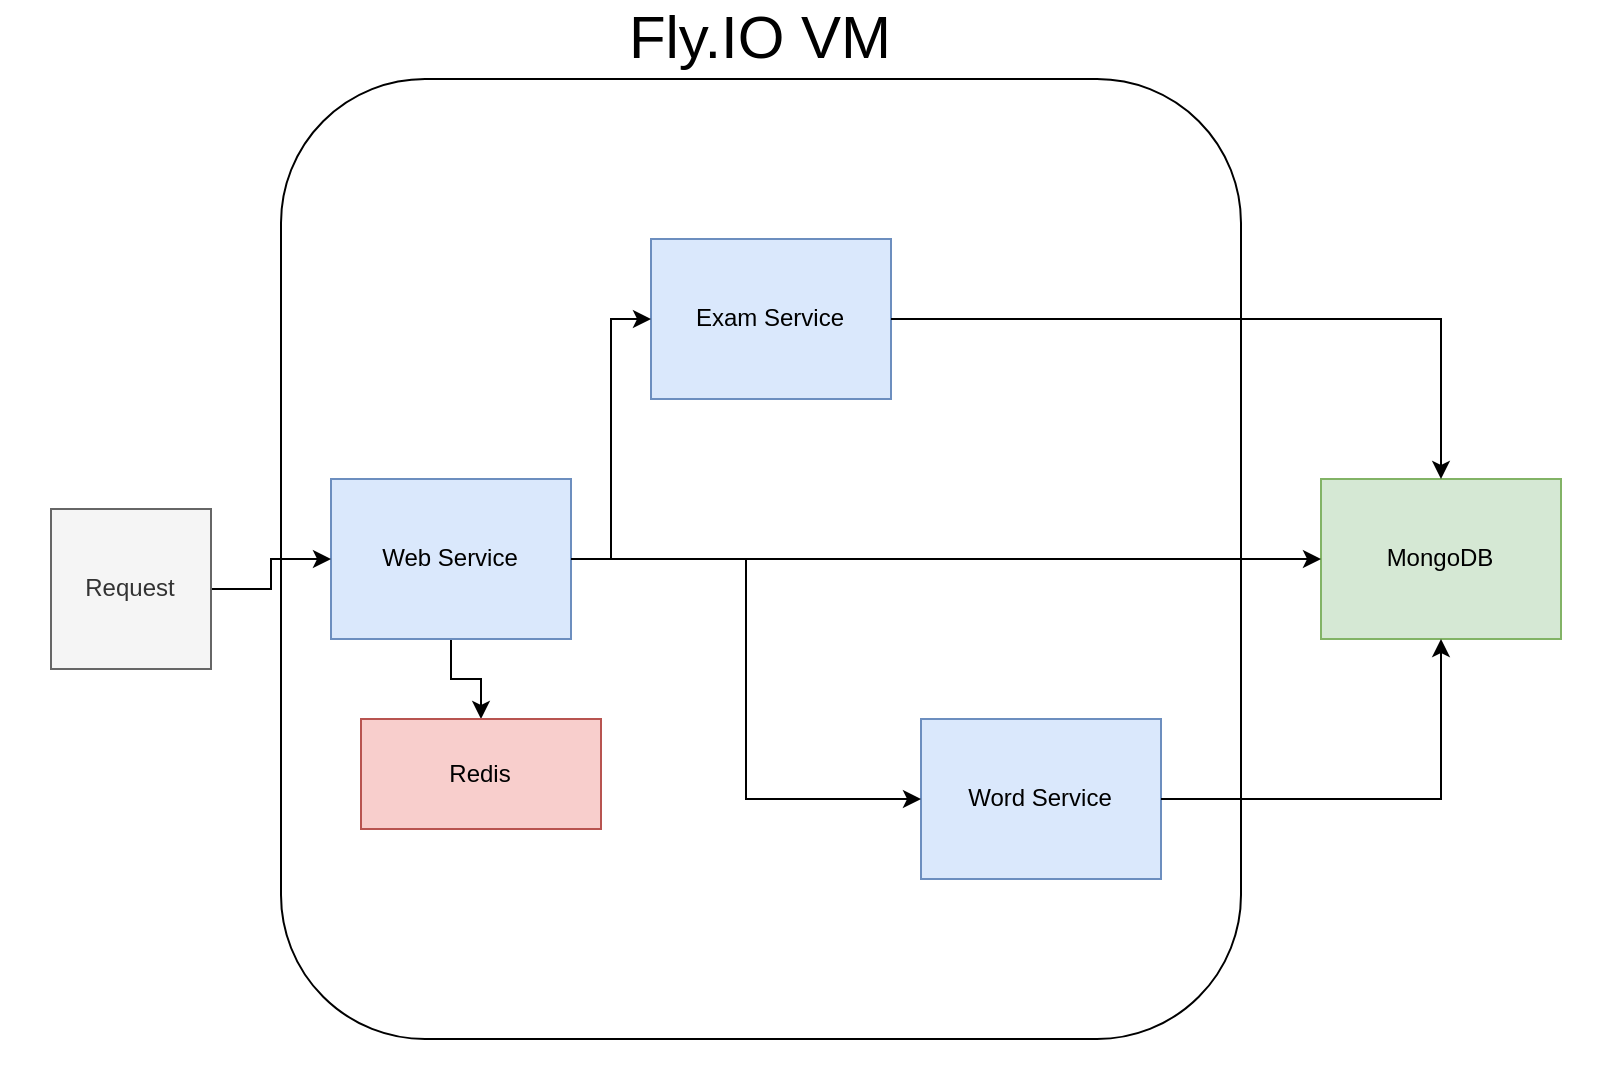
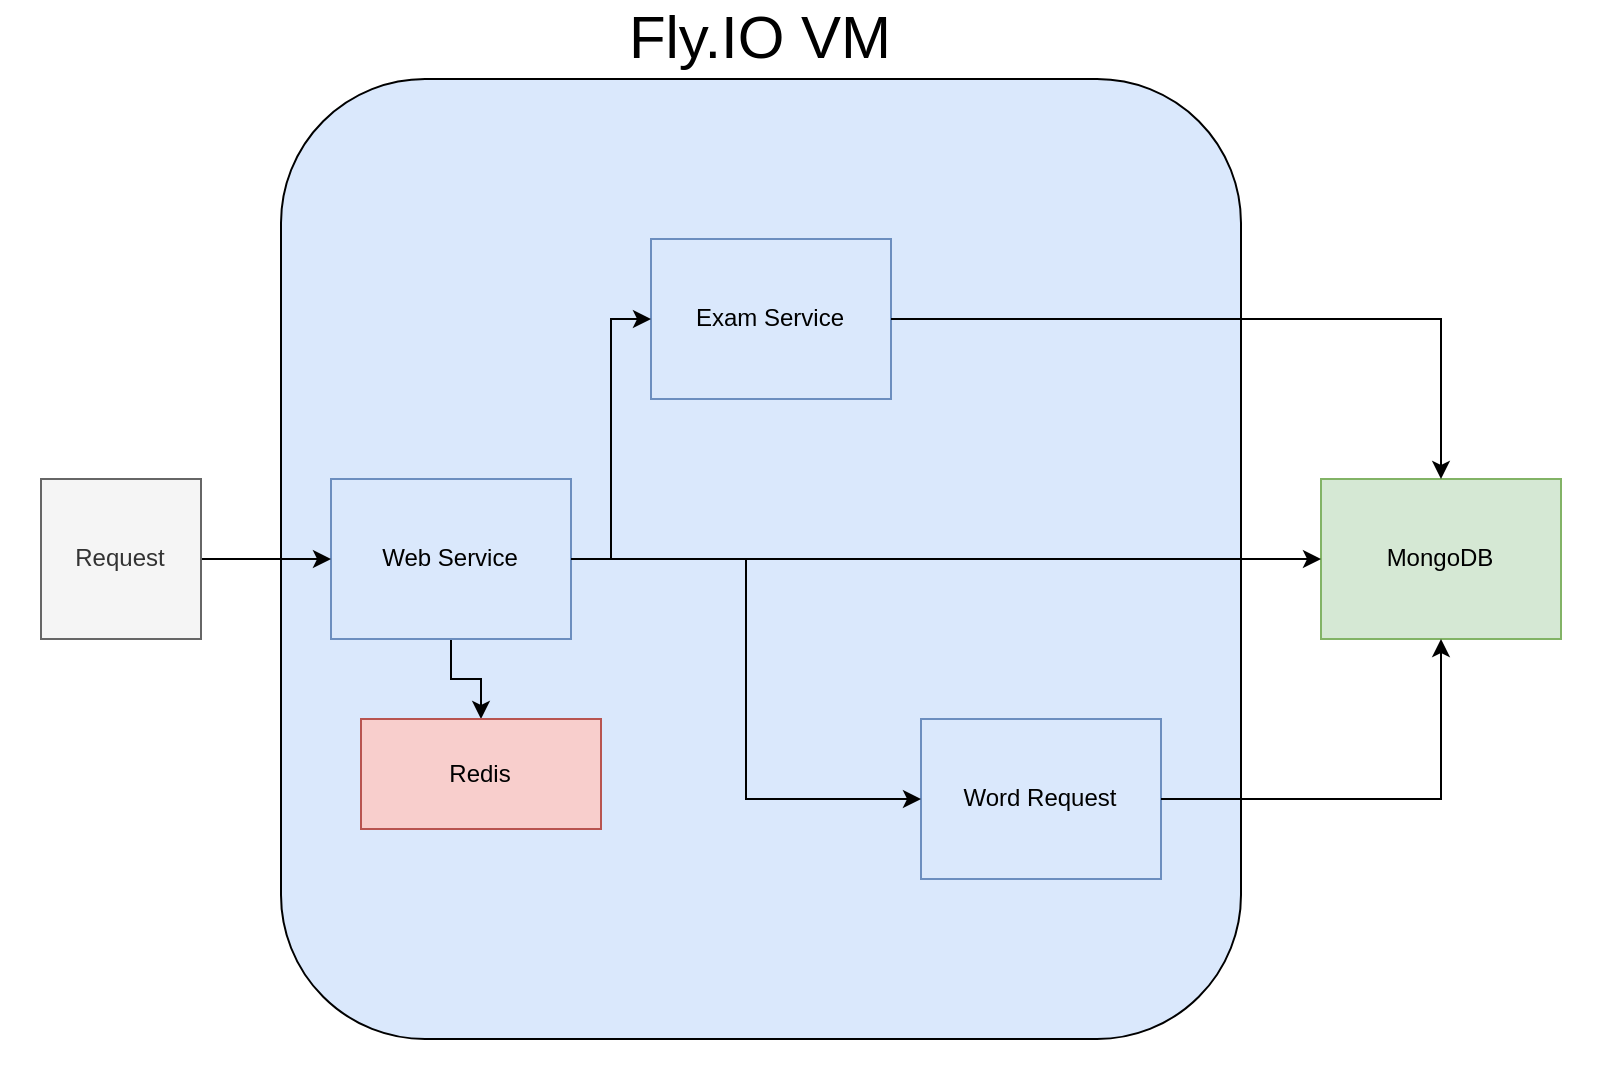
node "Fly.IO VM": fillcolor #ffffff -> #dae8fc
node "Request": moved (131, 589) -> (121, 559)
node "Word Service": label "Word Service" -> "Word Request"
